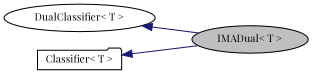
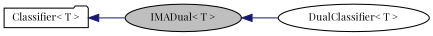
edge "IMADual< T >" -> "DualClassifier< T >": reversed
